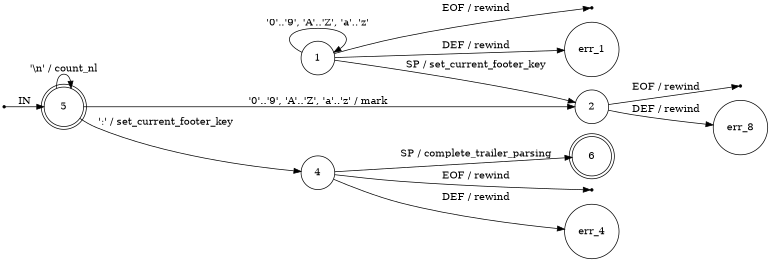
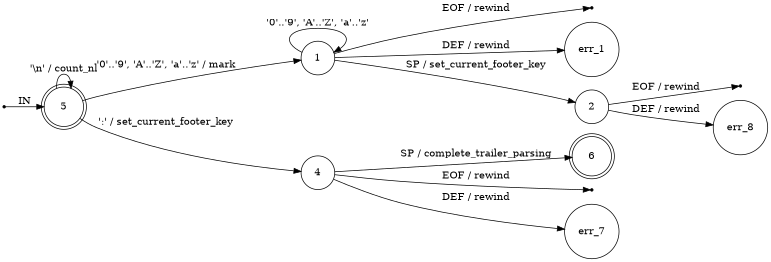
edge "5" -> "2": now "5" -> "1"
node "err_4": label "err_4" -> "err_7"
